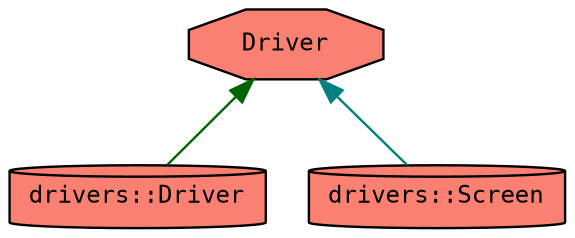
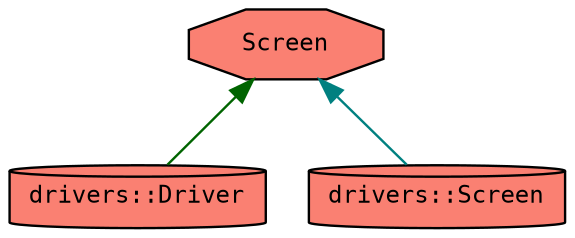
node "Driver": label "Driver" -> "Screen"
